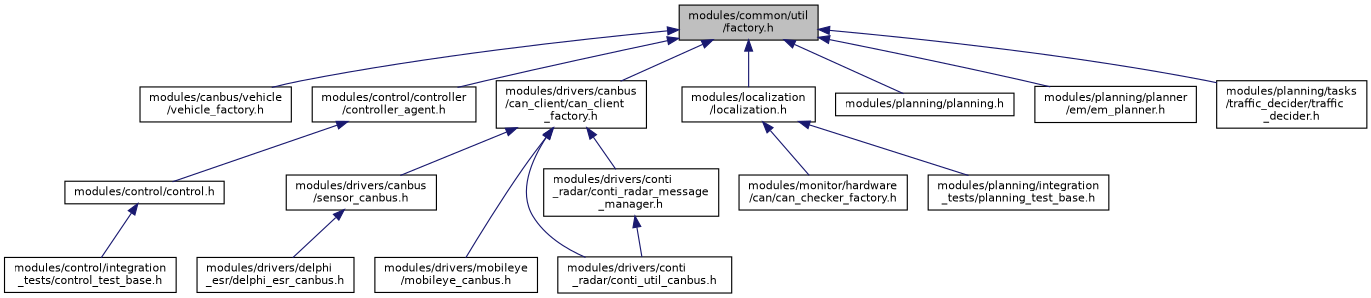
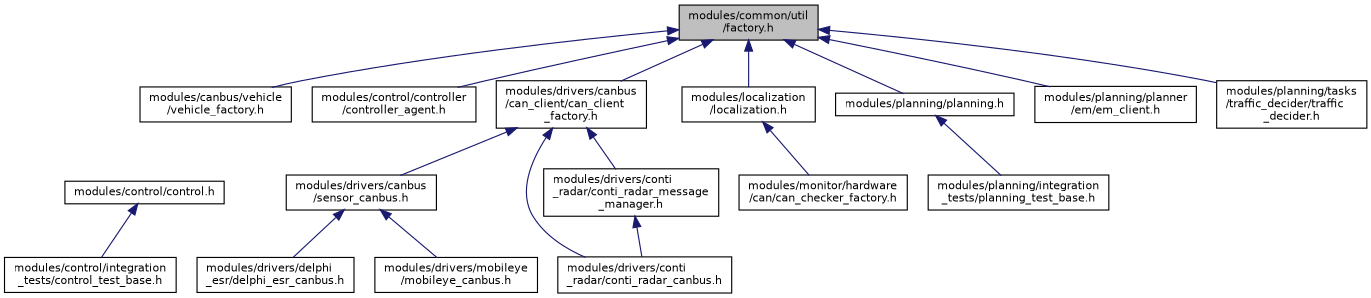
node "modules/planning/planner /em/em_planner.h": label "modules/planning/planner /em/em_planner.h" -> "modules/planning/planner /em/em_client.h"
edge "modules/planning/integration _tests/planning_test_base.h" -> "modules/localization /localization.h": now "modules/planning/integration _tests/planning_test_base.h" -> "modules/planning/planning.h"
edge "modules/control/control.h" -> "modules/control/controller /controller_agent.h": removed
edge "modules/drivers/mobileye /mobileye_canbus.h" -> "modules/drivers/canbus /can_client/can_client _factory.h": now "modules/drivers/mobileye /mobileye_canbus.h" -> "modules/drivers/canbus /sensor_canbus.h"
node "modules/drivers/conti _radar/conti_util_canbus.h": label "modules/drivers/conti _radar/conti_util_canbus.h" -> "modules/drivers/conti _radar/conti_radar_canbus.h"
